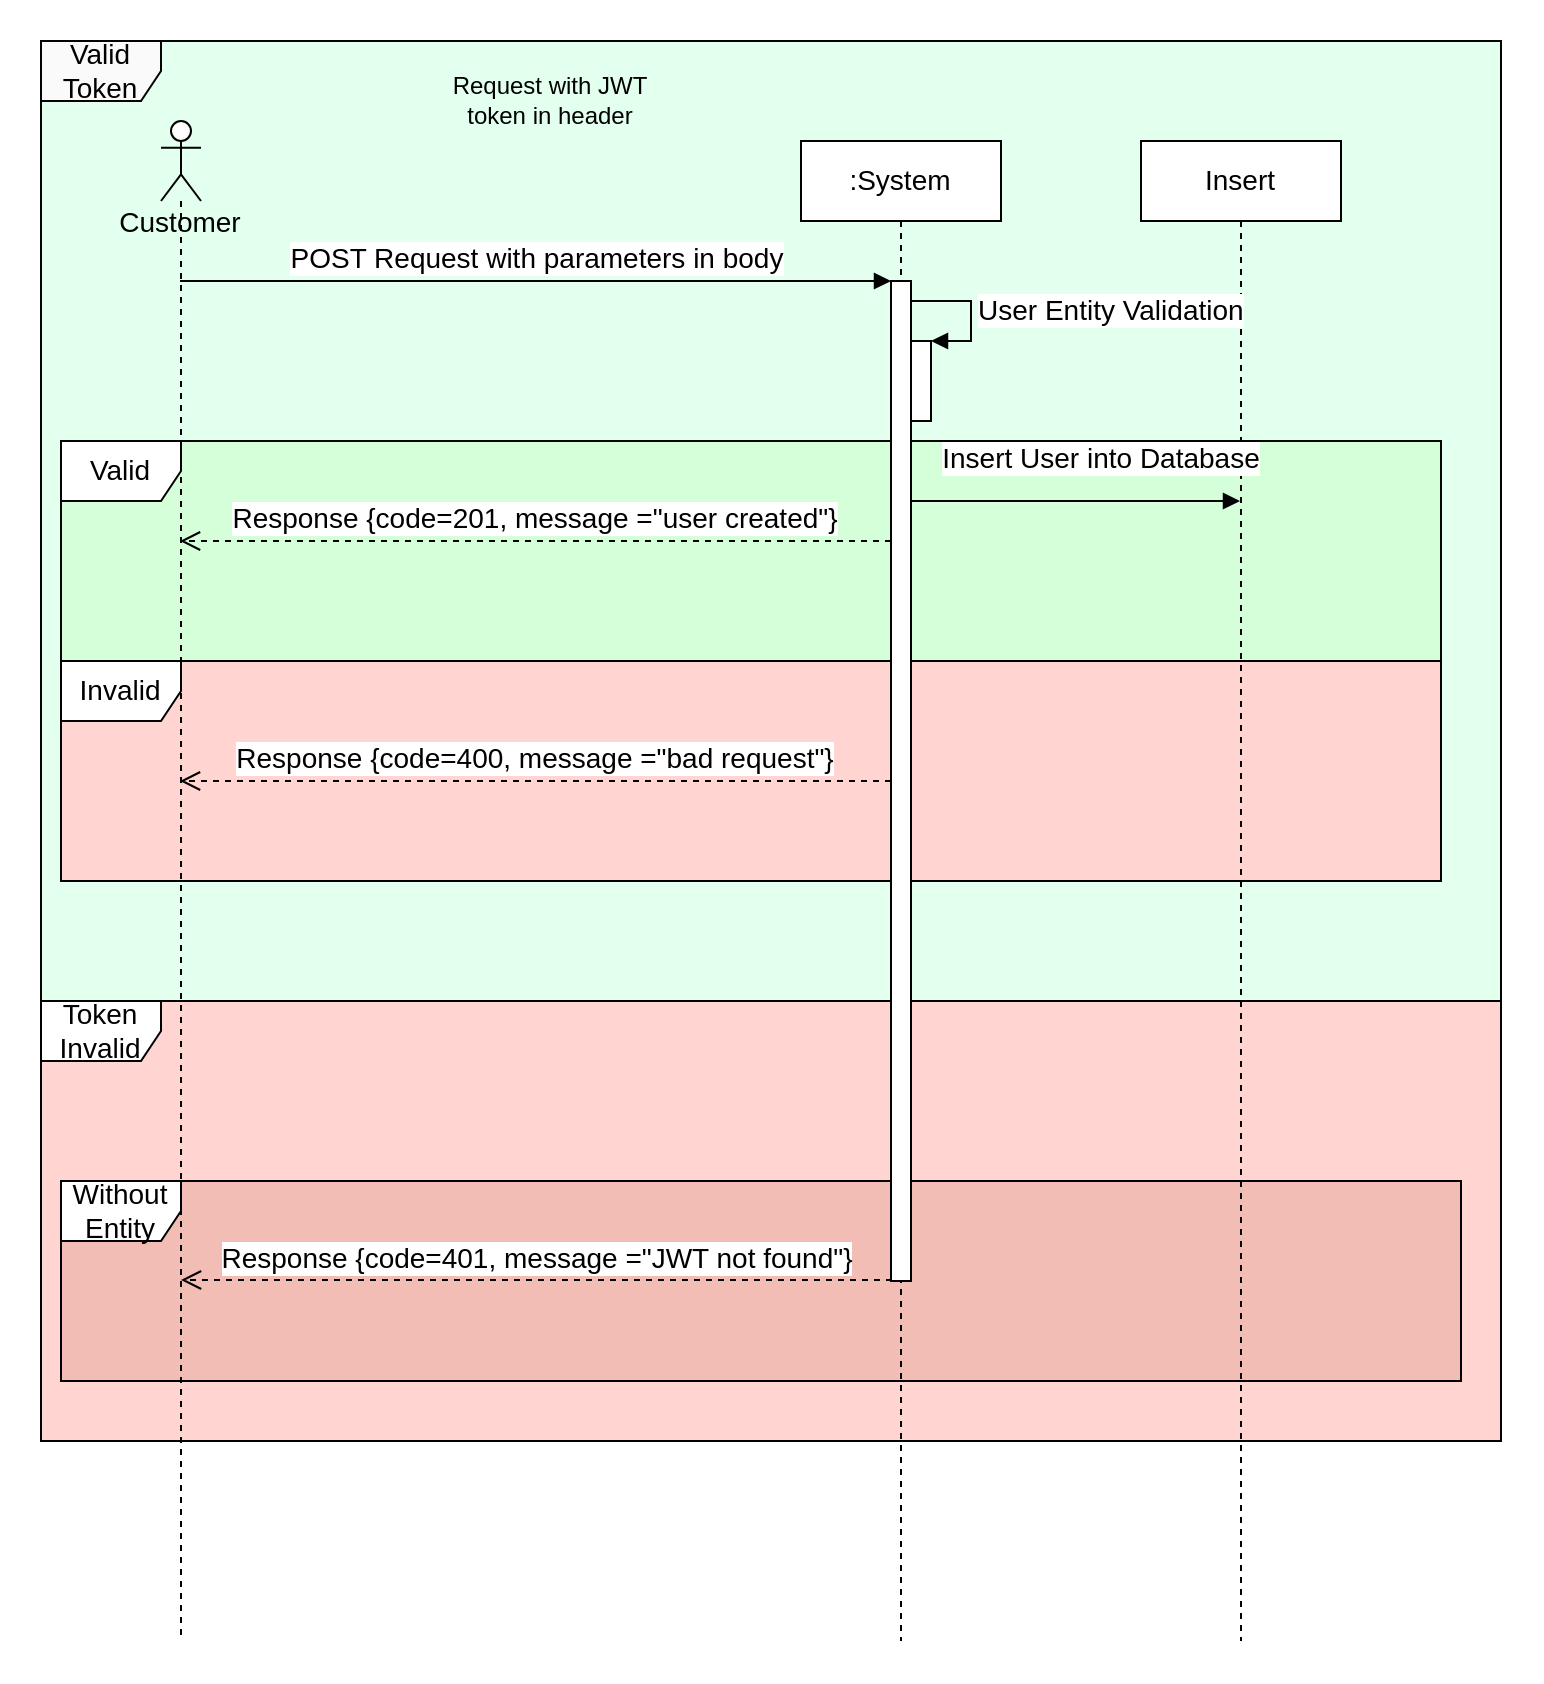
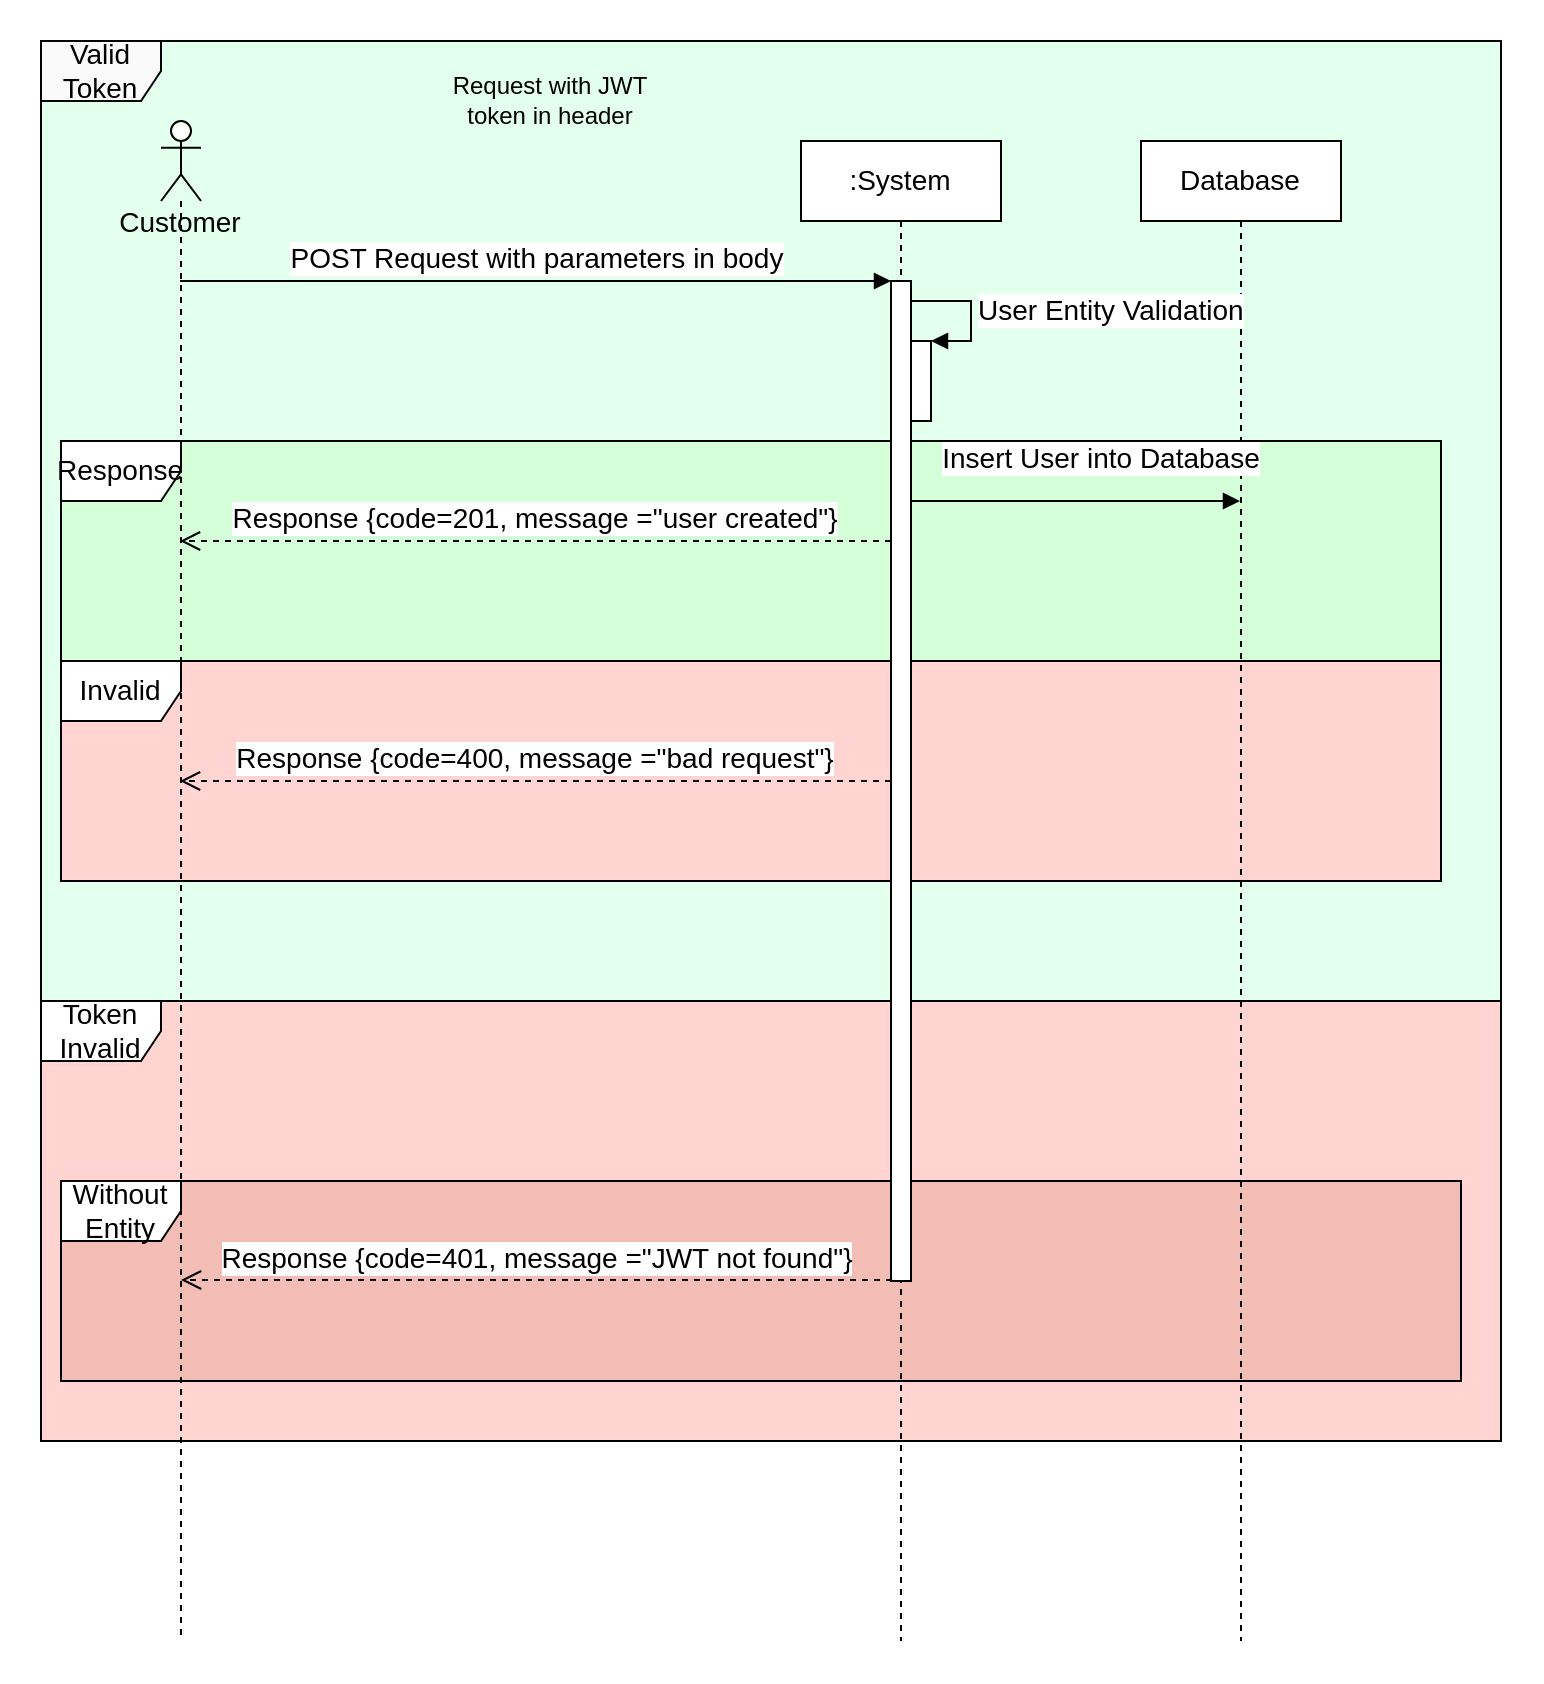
node "Insert": label "Insert" -> "Database"
node "Valid": label "Valid" -> "Response"
